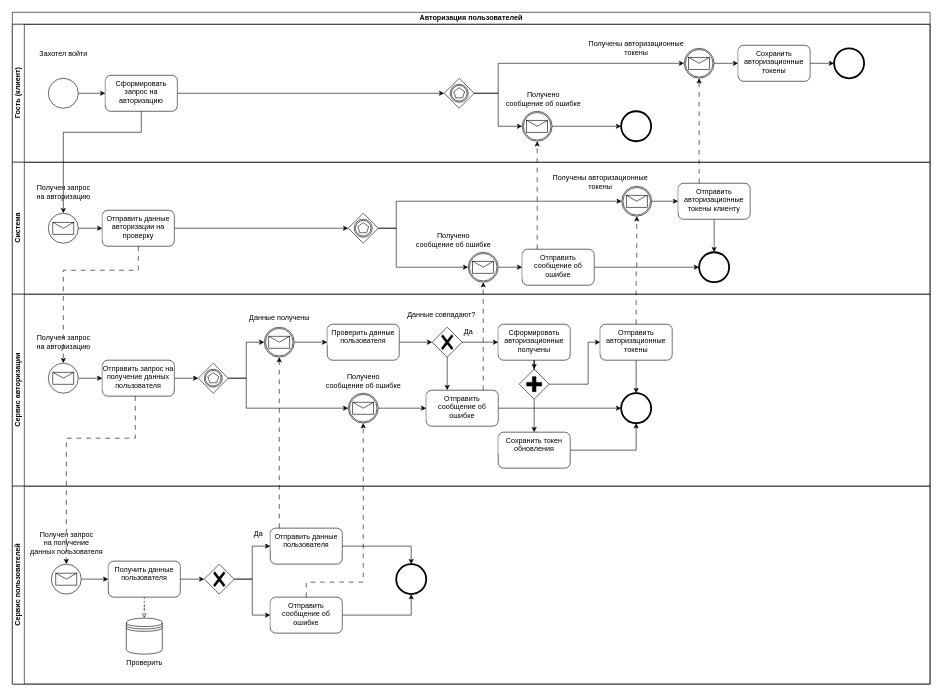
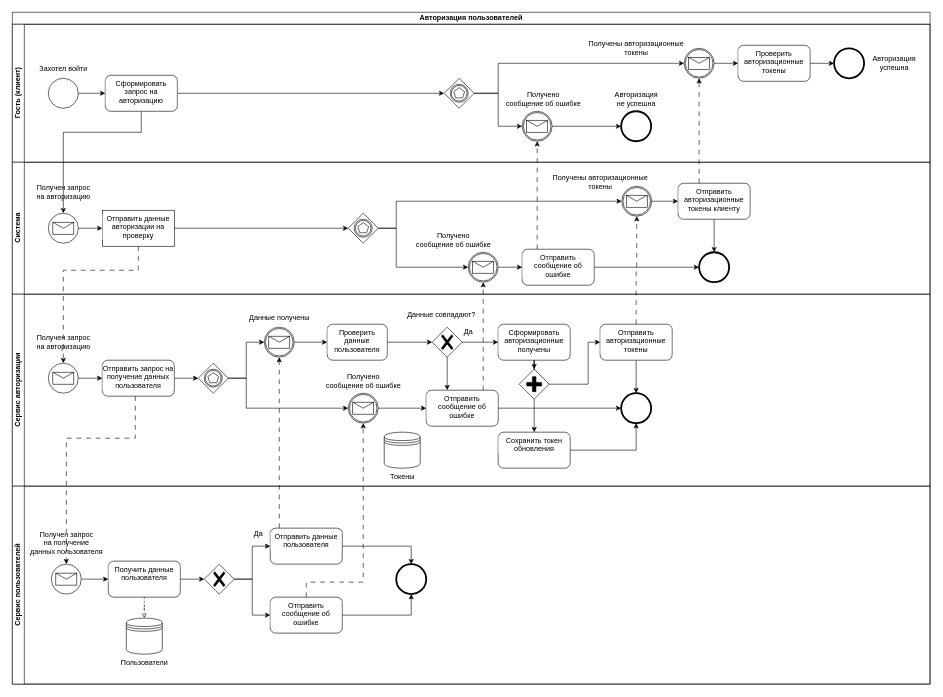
node "Захотел войти": moved (63, 54) -> (63, 69)
node "Сохранить авторизационные токены": label "Сохранить авторизационные токены" -> "Проверить авторизационные токены"
node "Авторизация успешна": added
node "Авторизация не успешна": added
node "Отправить данные авторизации на проверку": shape rounded rectangle -> rectangle
node "Проверить данные пользователя": size 72x36 -> 60x36
node "Токены": added
node "Проверить": label "Проверить" -> "Пользователи"
